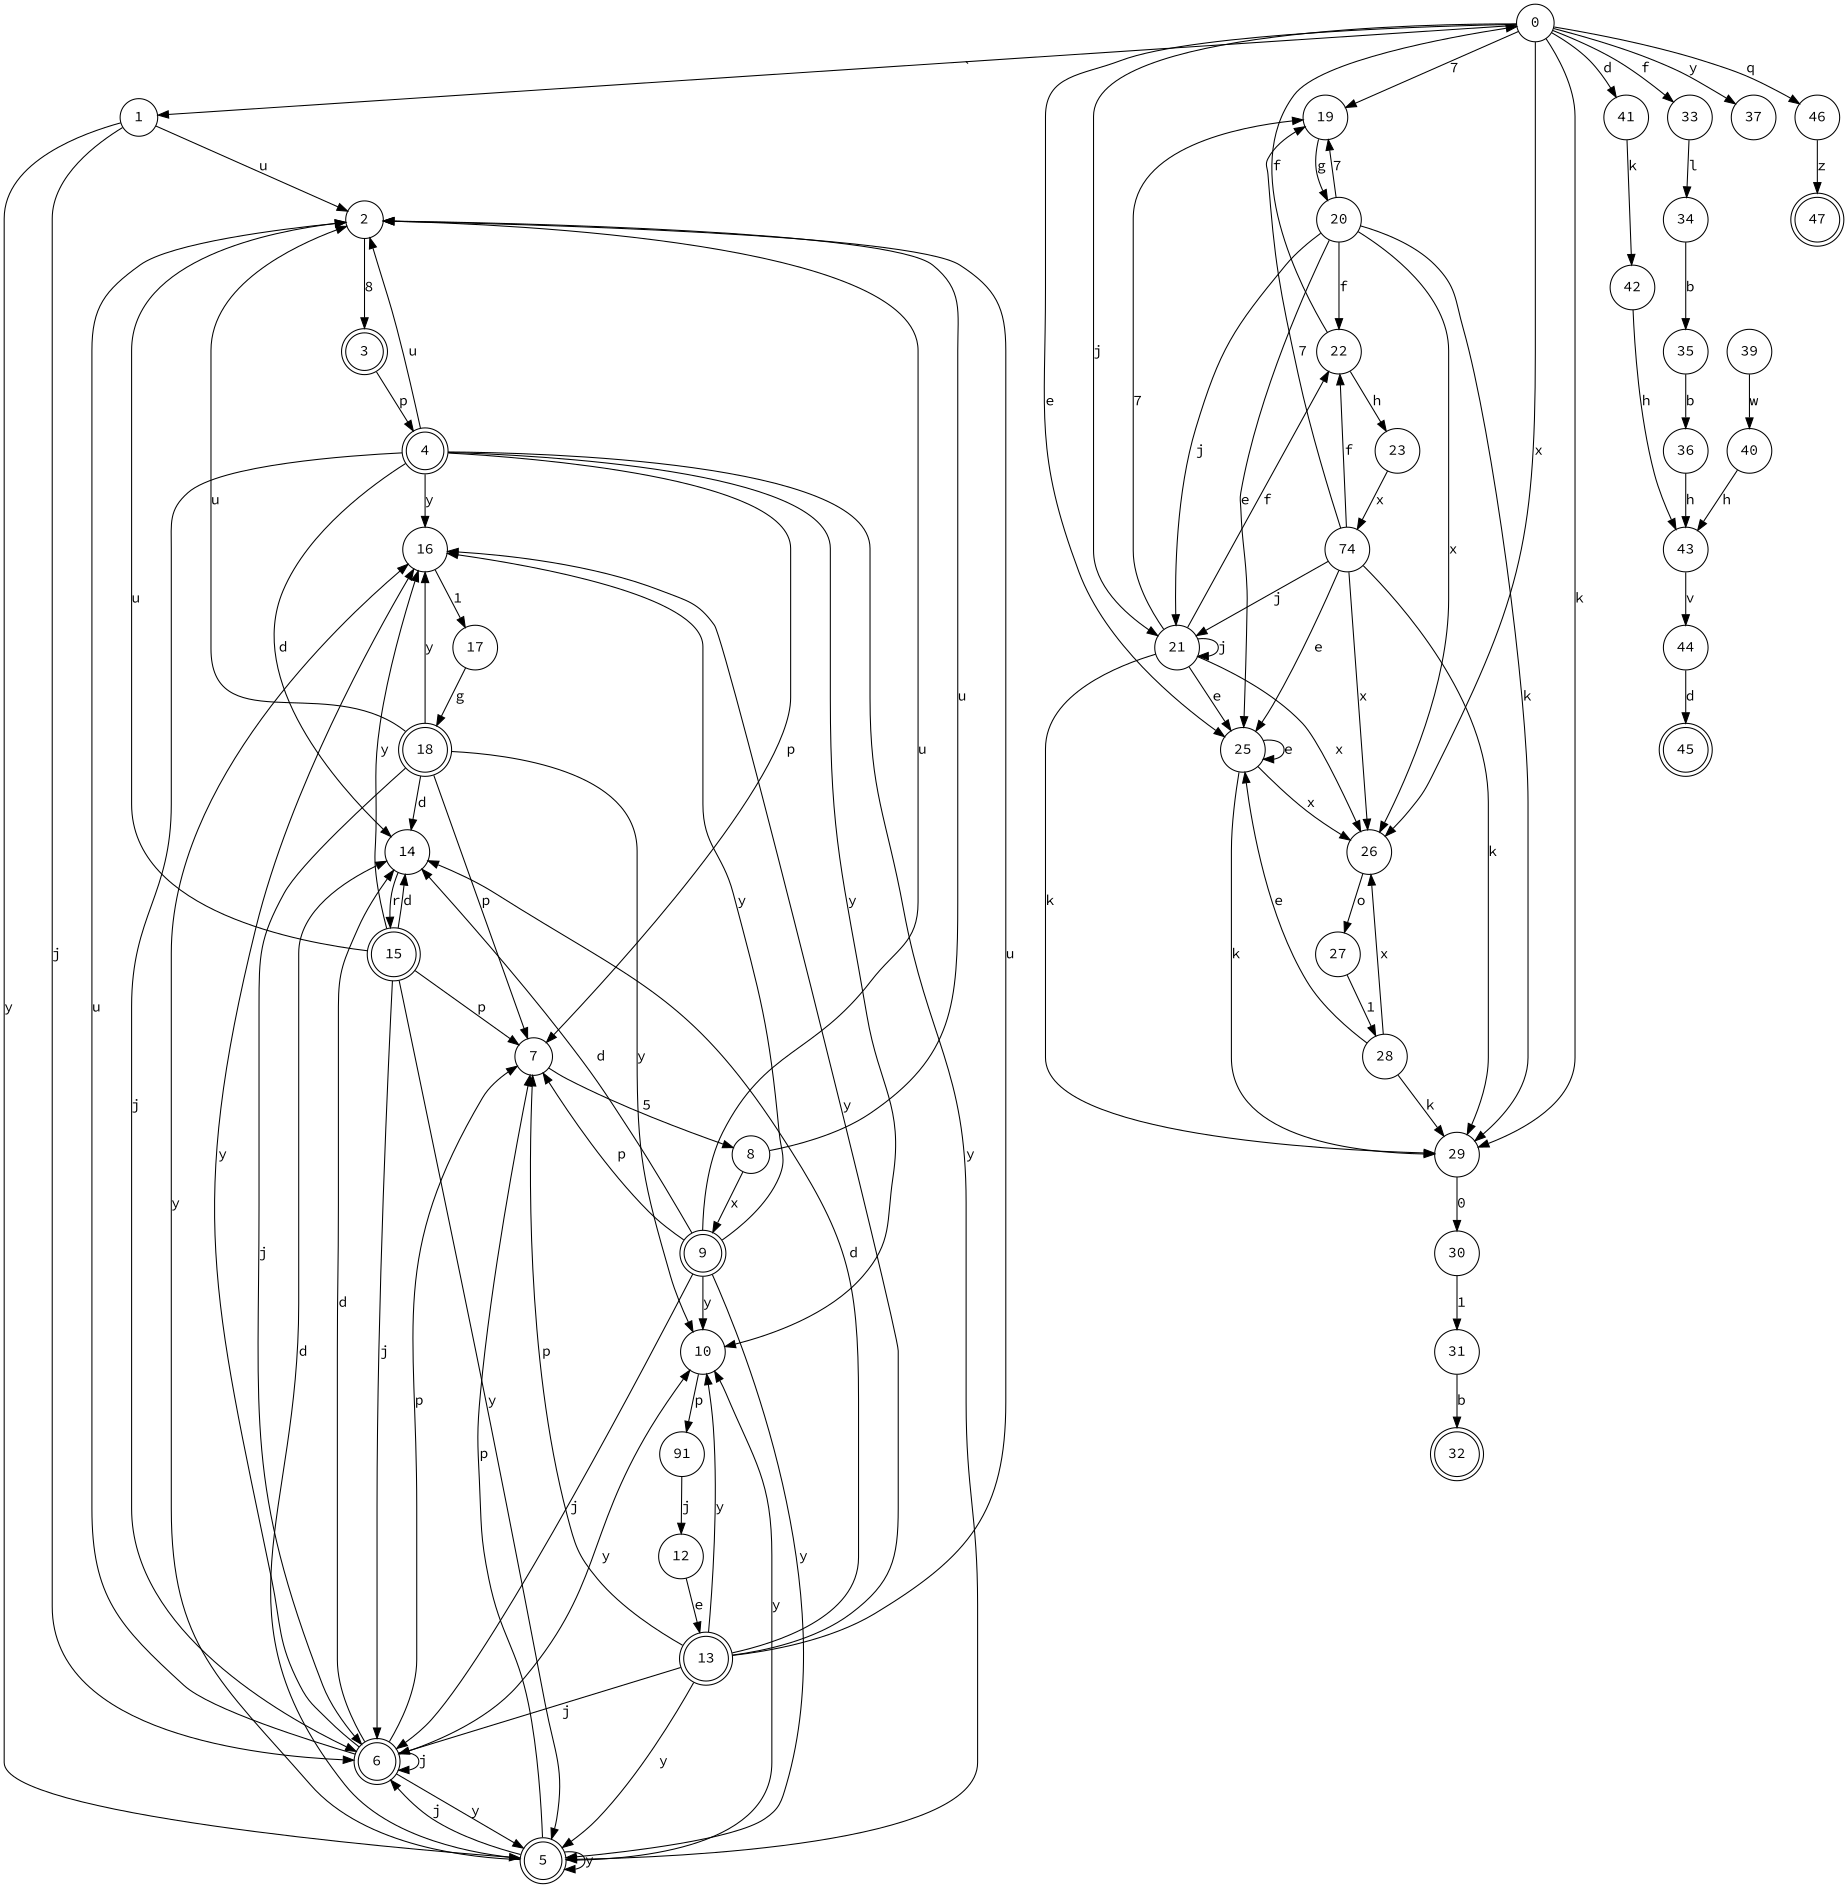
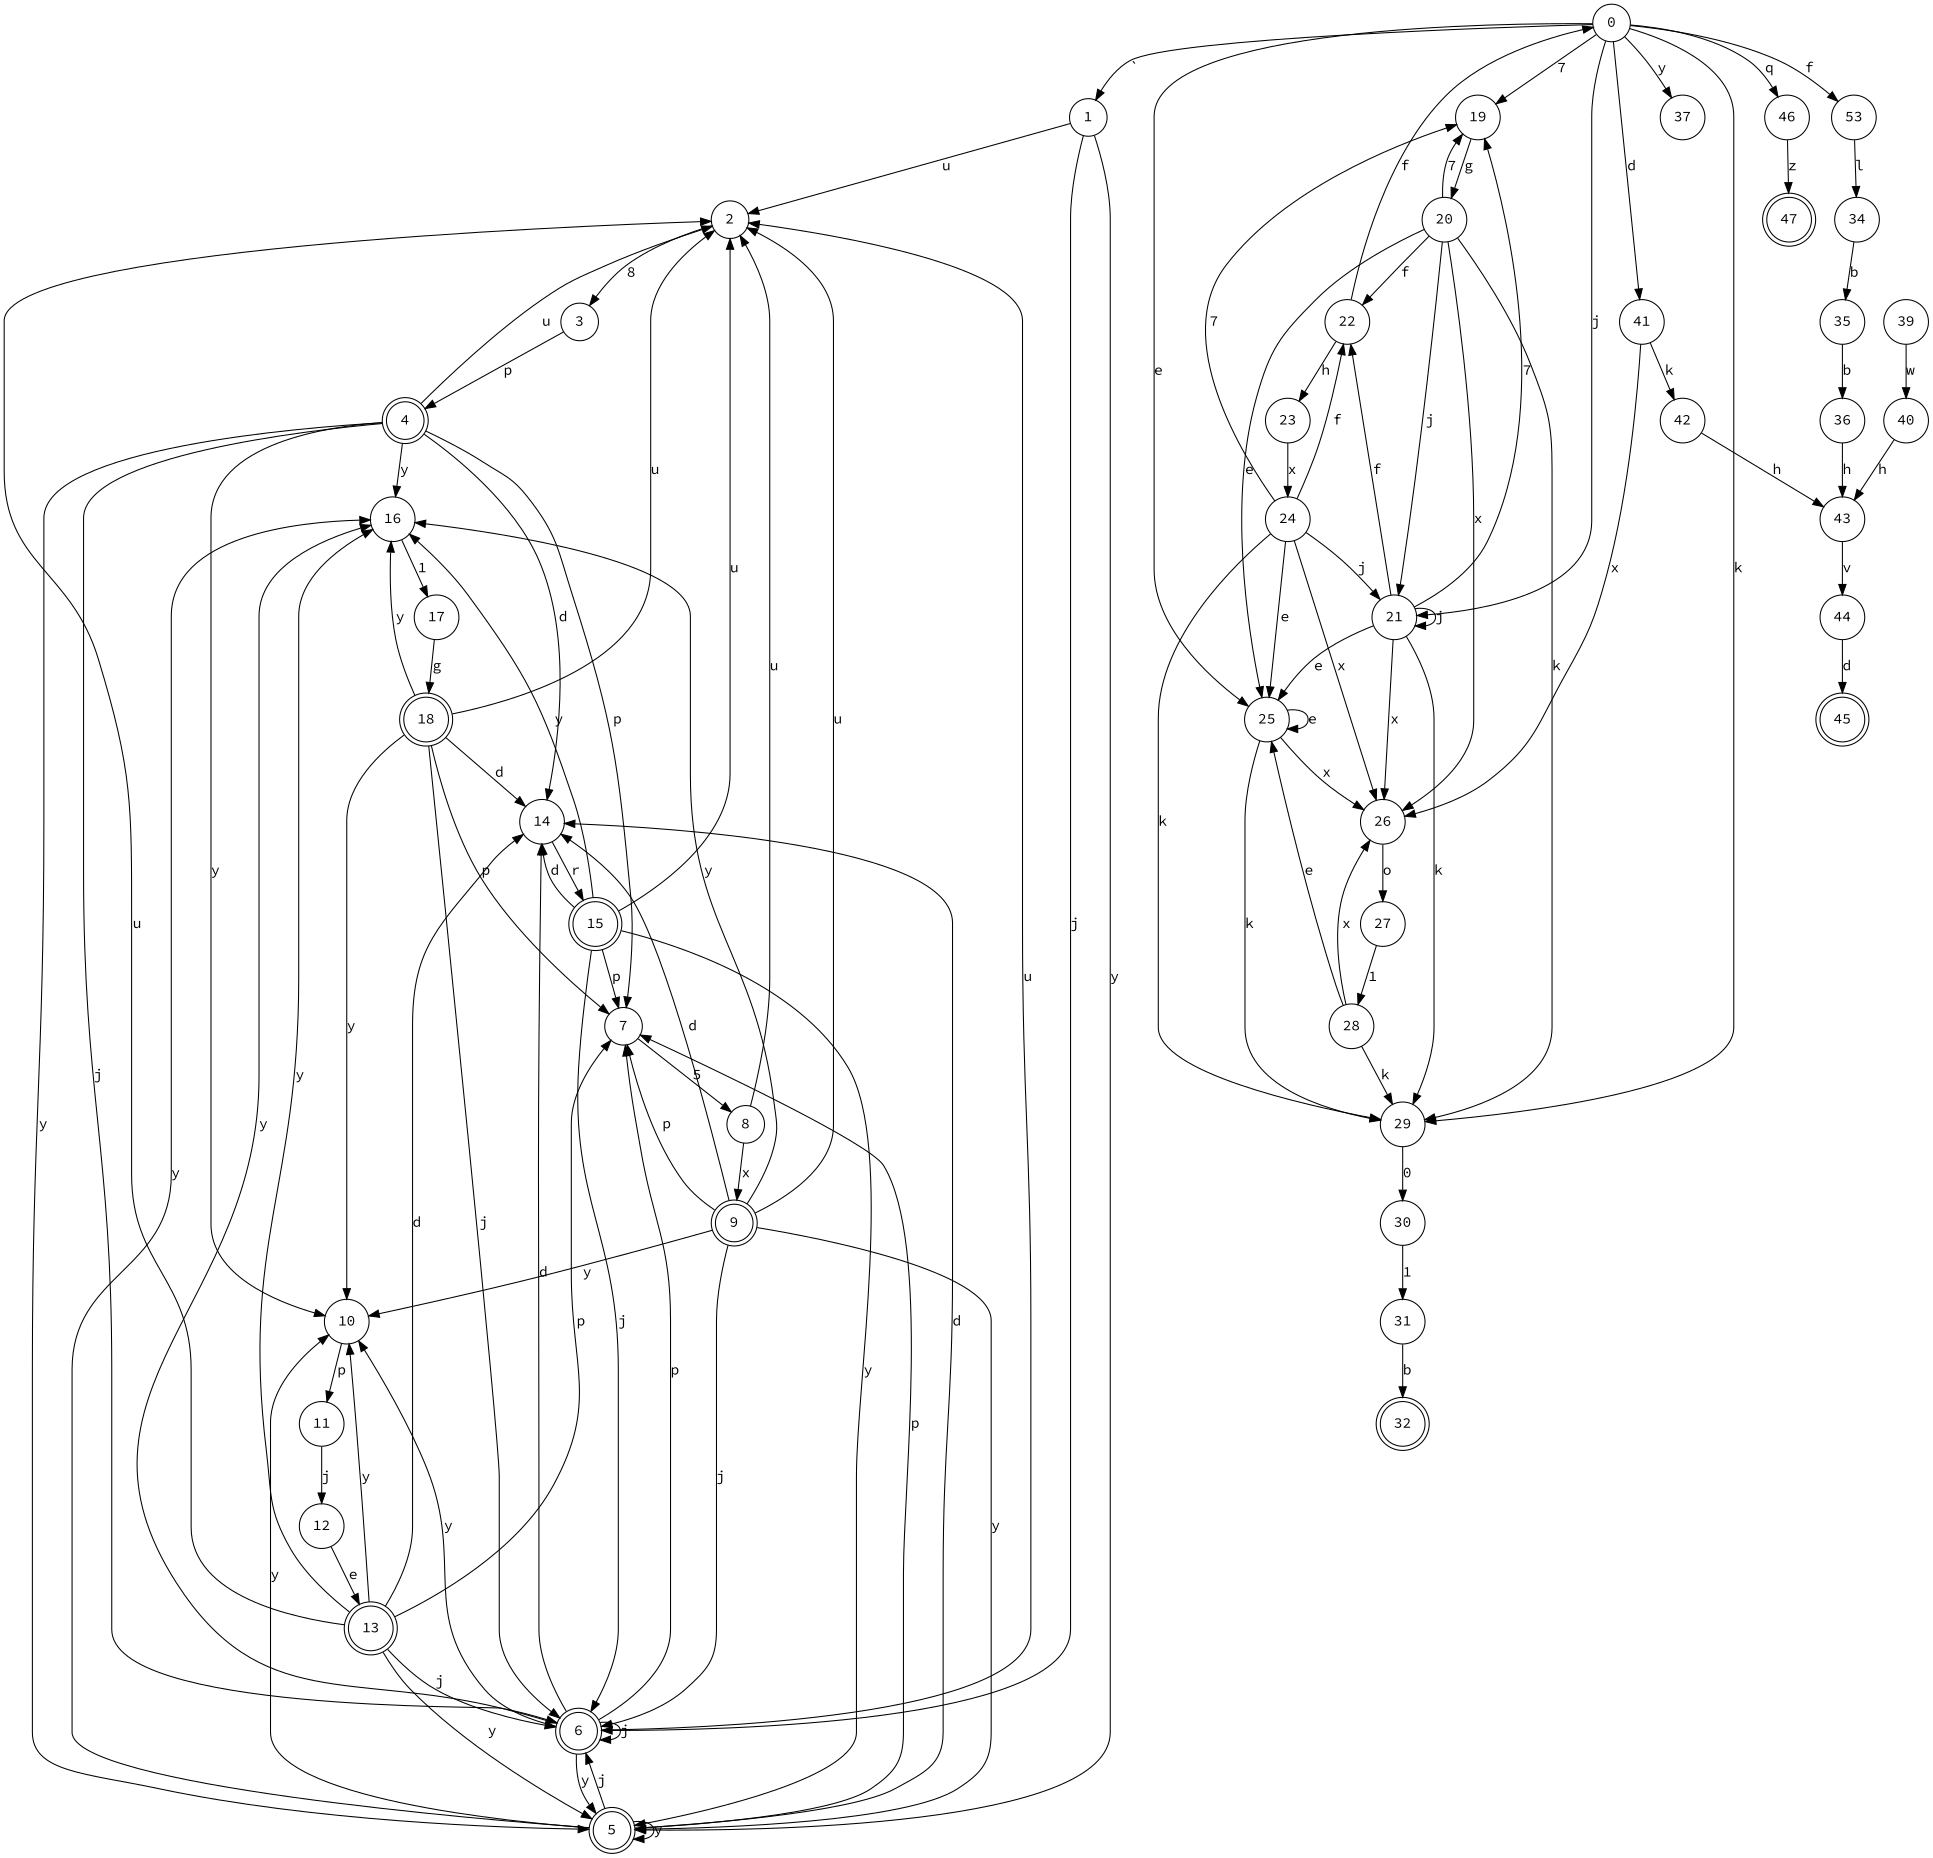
node "33": label "33" -> "53"
node "3": shape doublecircle -> circle
edge "0" -> "26": now "41" -> "26"
node "74": label "74" -> "24"
node "91": label "91" -> "11"
